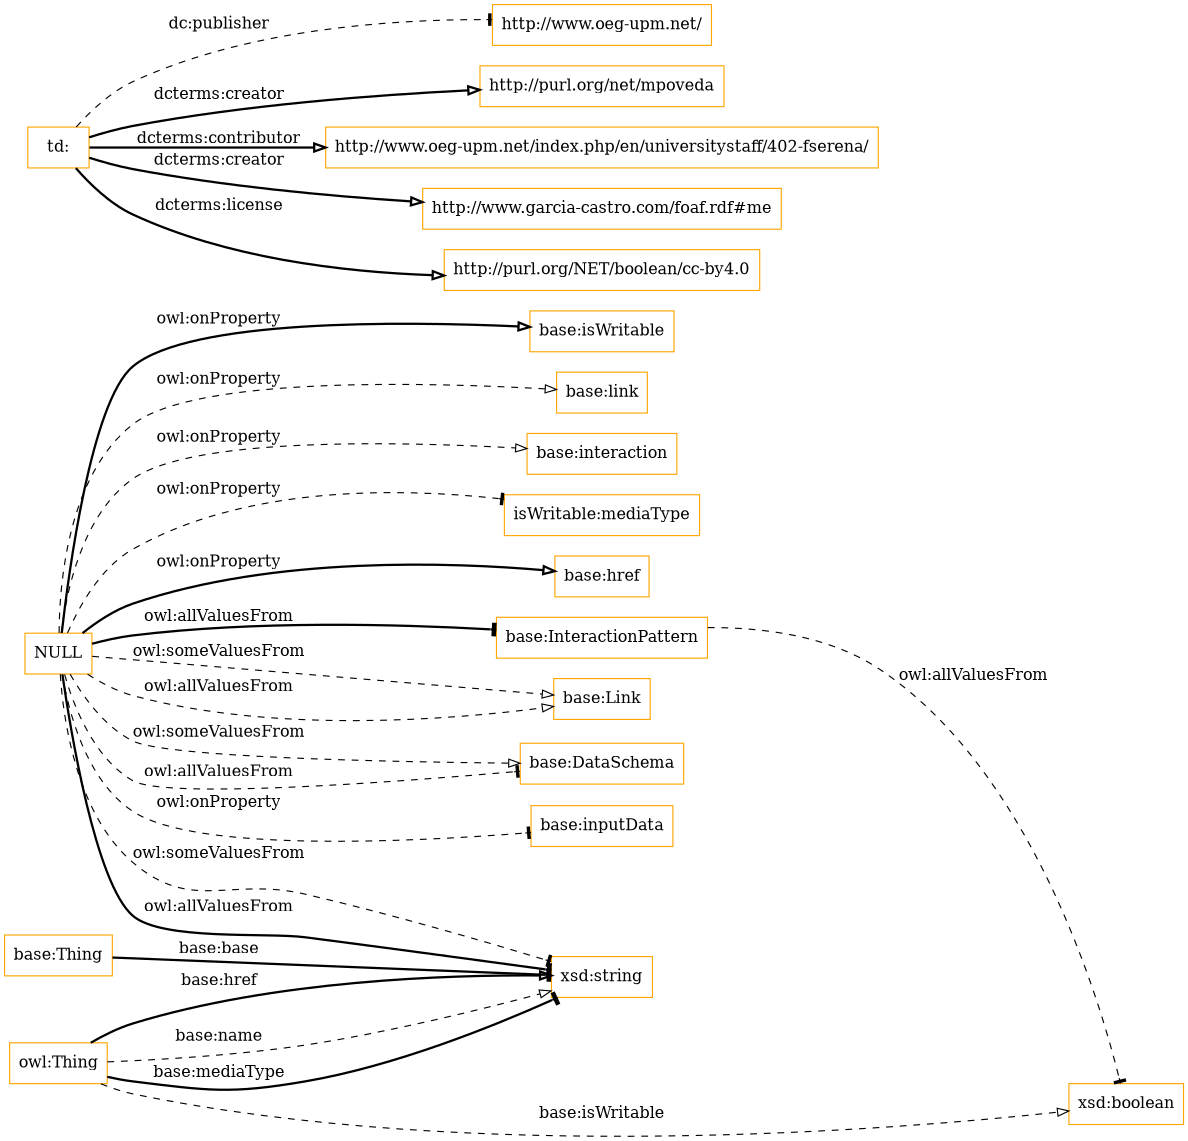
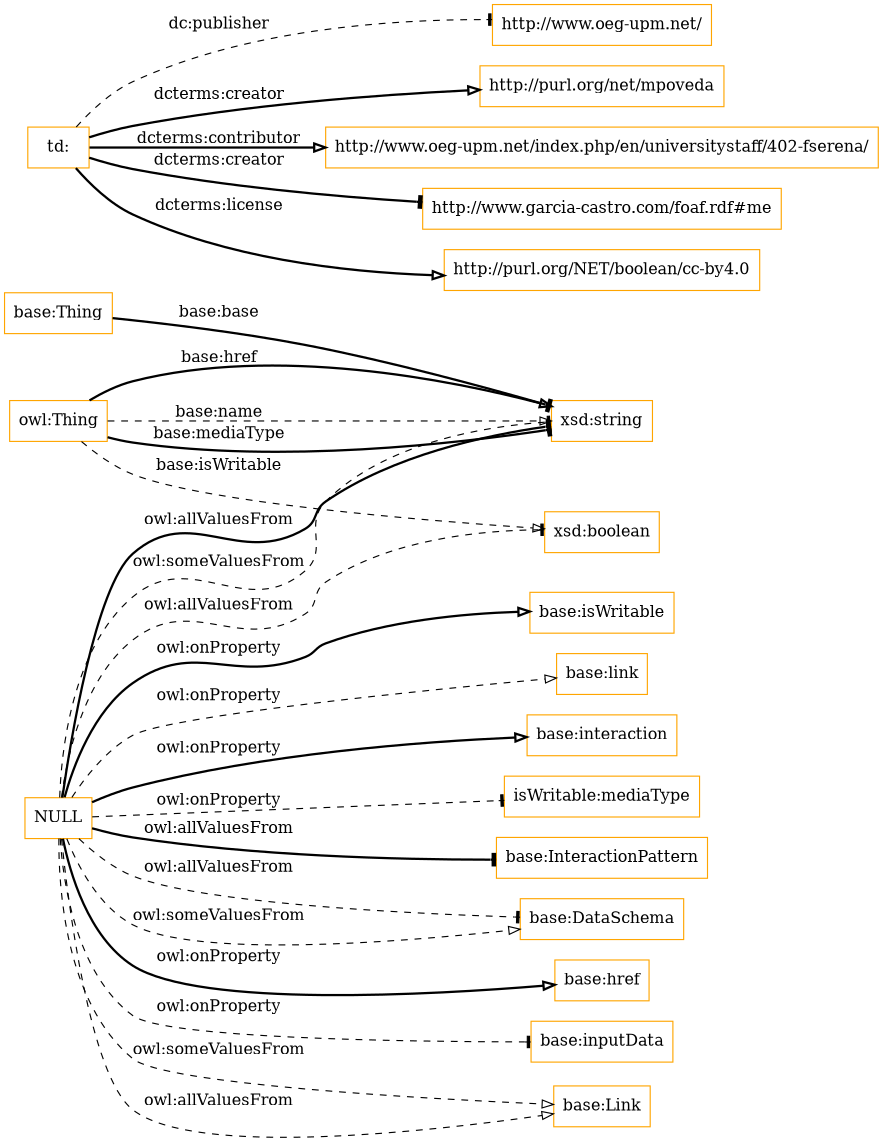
edge "td:" -> "http://www.garcia-castro.com/foaf.rdf#me": arrowhead onormal -> tee
edge "NULL" -> "base:interaction": style dashed -> bold
edge "base:InteractionPattern" -> "xsd:boolean": now "NULL" -> "xsd:boolean"
